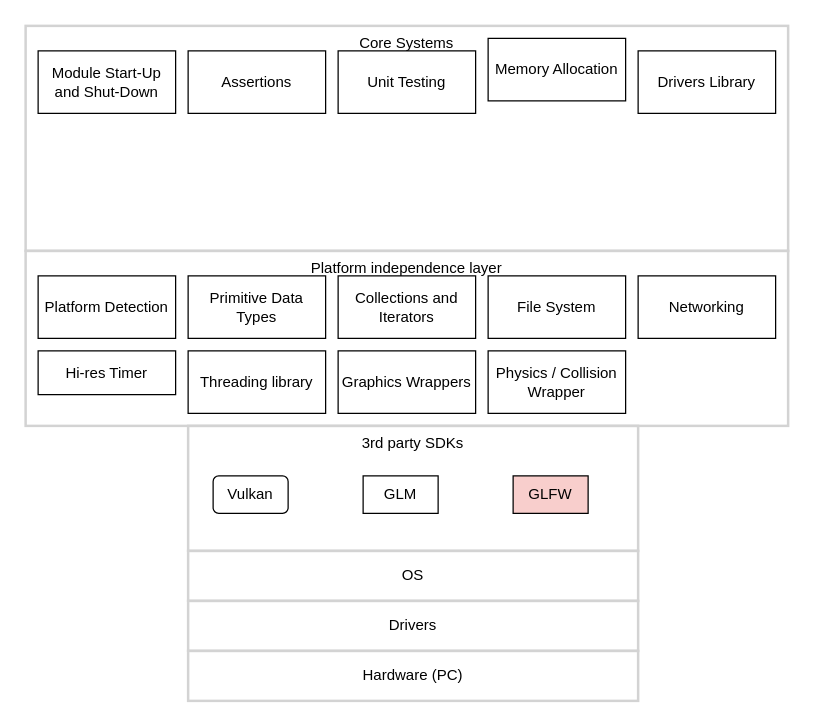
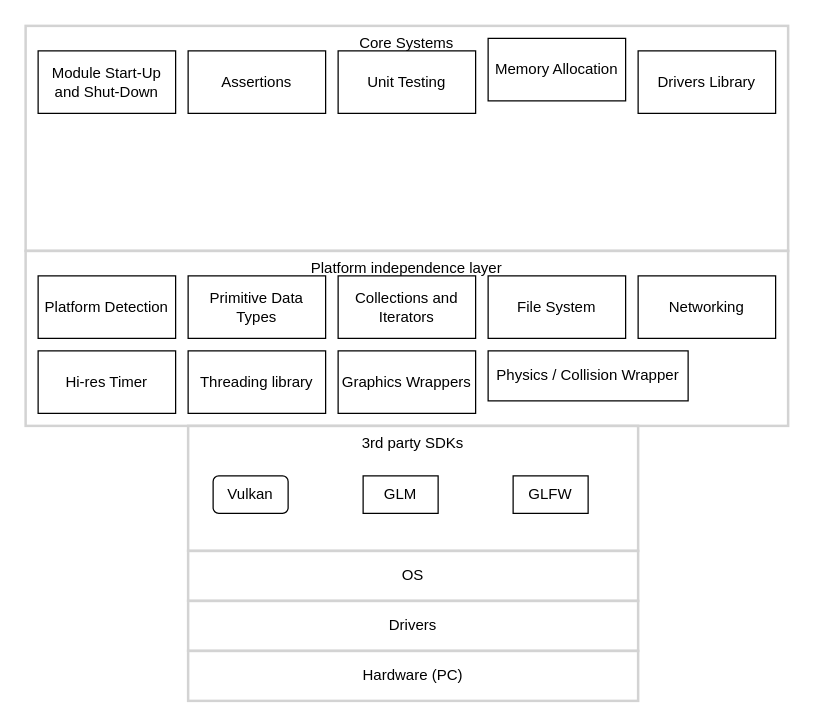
node "Hi-res Timer": size 138x44 -> 138x63
node "Physics / Collision Wrapper": size 138x63 -> 200x50
node "GLFW": fillcolor #f8cecc -> #ffffff
